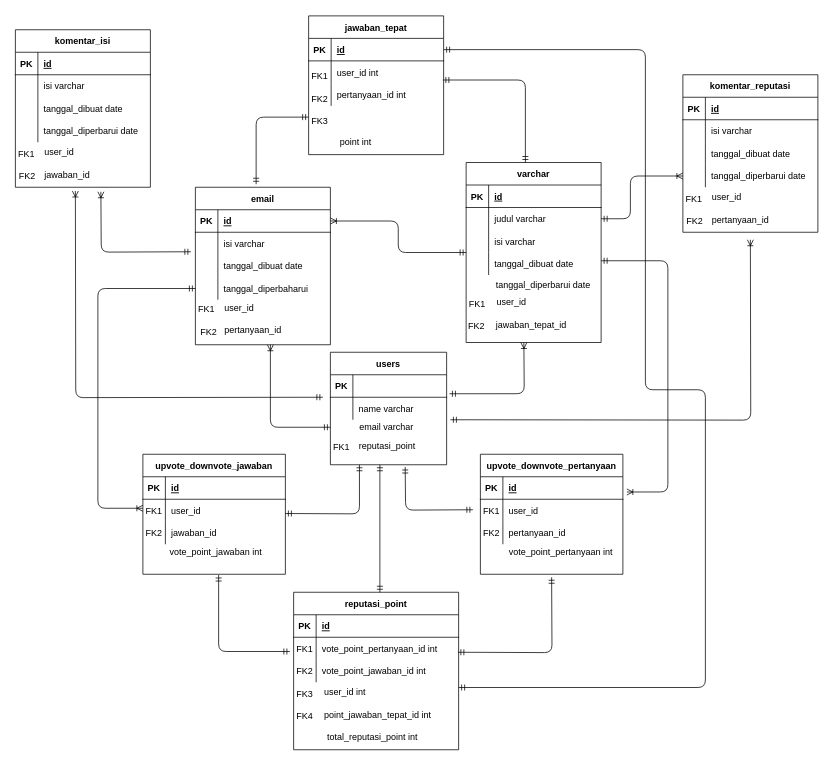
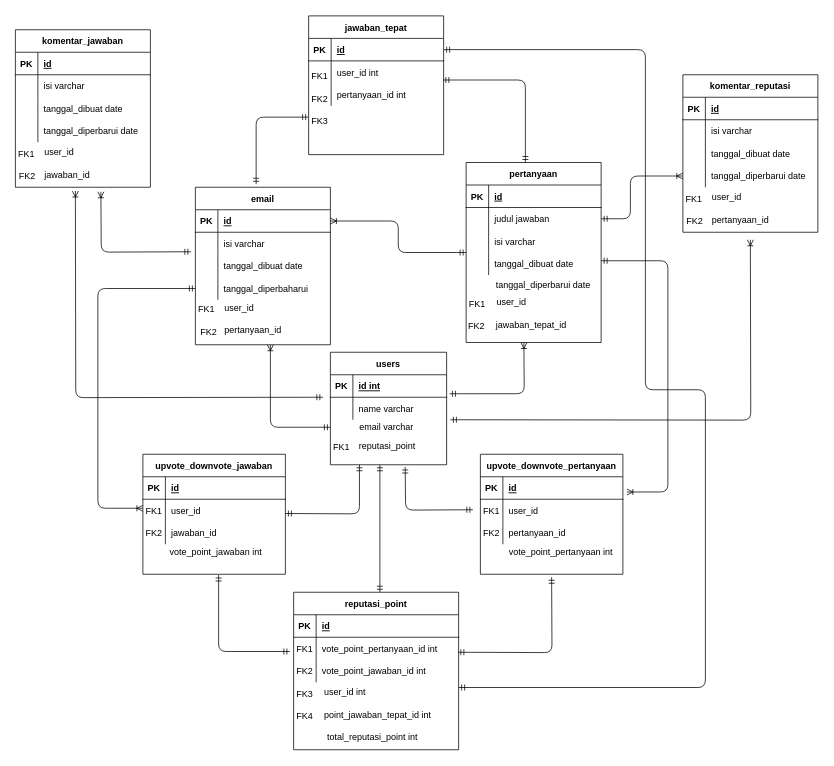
node "komentar_isi": label "komentar_isi" -> "komentar_jawaban"
node "point int": removed
node "varchar": label "varchar" -> "pertanyaan"
node "judul varchar": label "judul varchar" -> "judul jawaban"
node "id int": added
